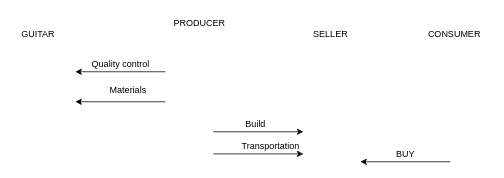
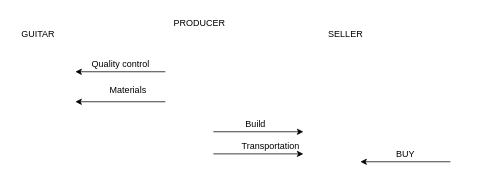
node "SELLER": moved (330, 34) -> (345, 34)
node "CONSUMER": removed
